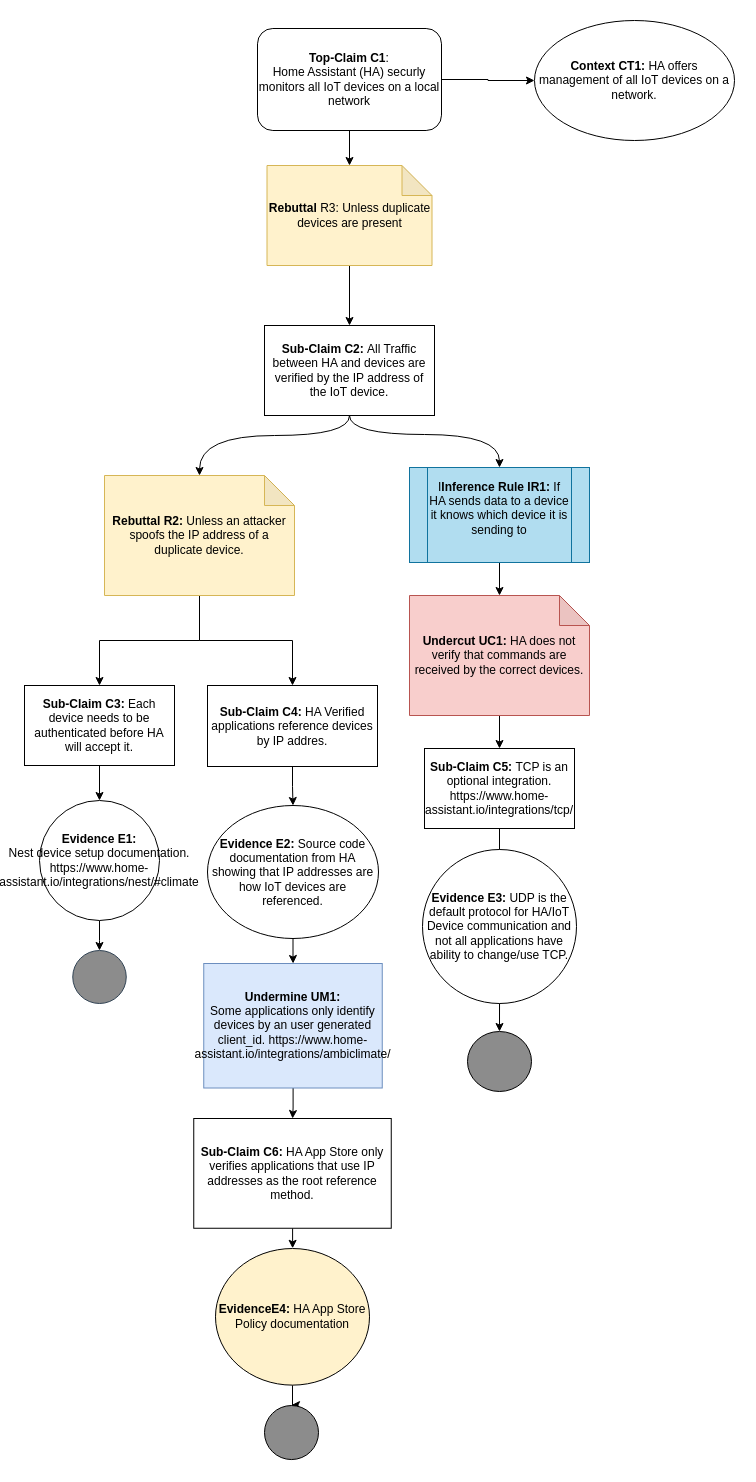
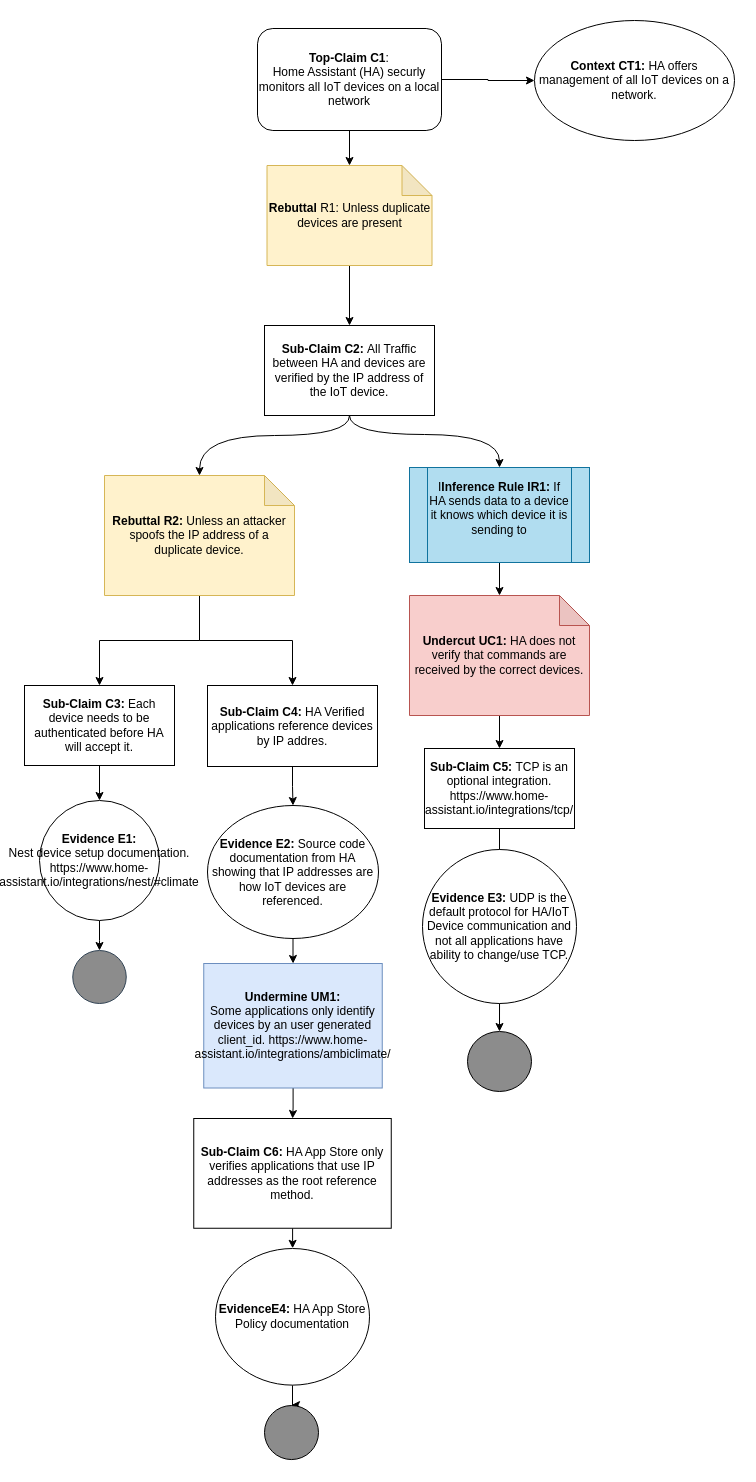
node "Rebuttal R3: Unless duplicate devices are present": label "Rebuttal R3: Unless duplicate devices are present" -> "Rebuttal R1: Unless duplicate devices are present"
node "EvidenceE4: HA App Store Policy documentation": fillcolor #fff2cc -> #ffffff
